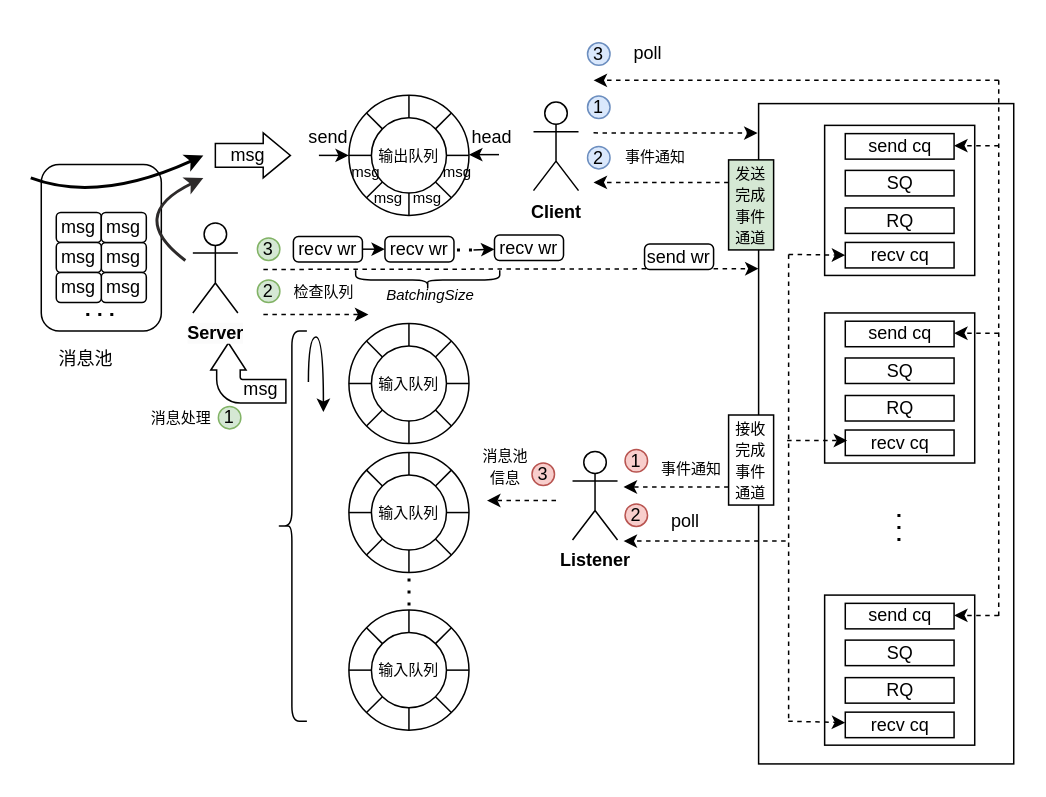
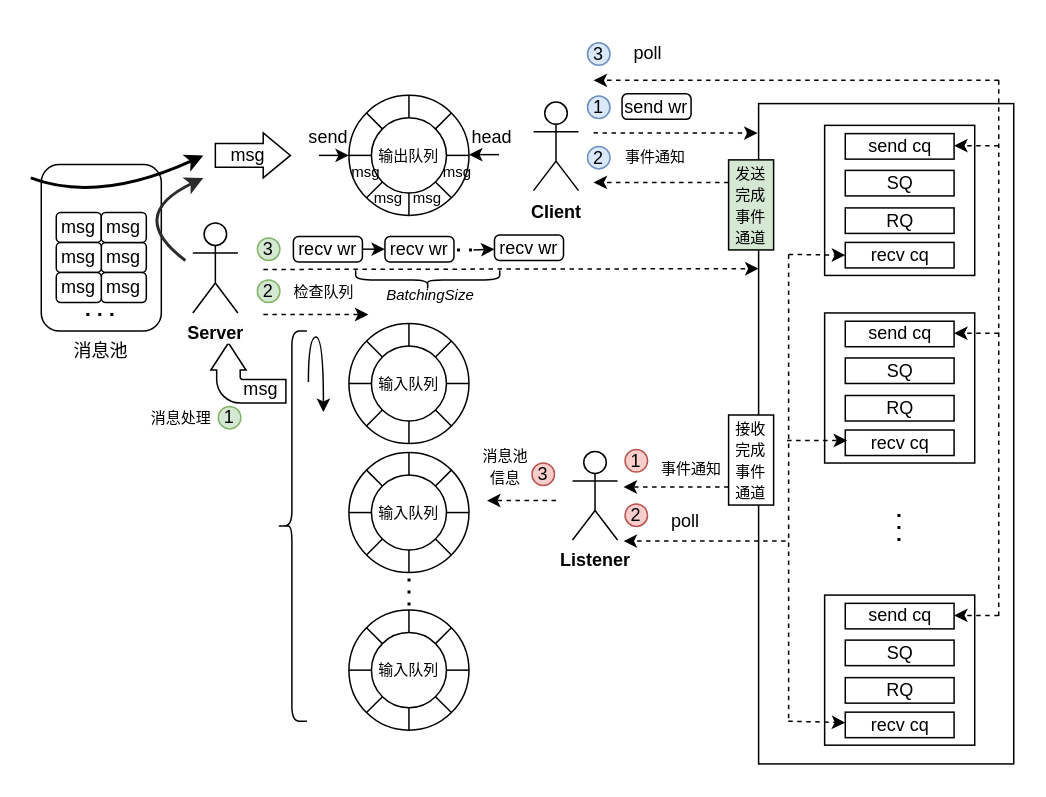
node "send wr": moved (679, 257) -> (656, 107)
node "消息池": moved (86, 359) -> (101, 352)
